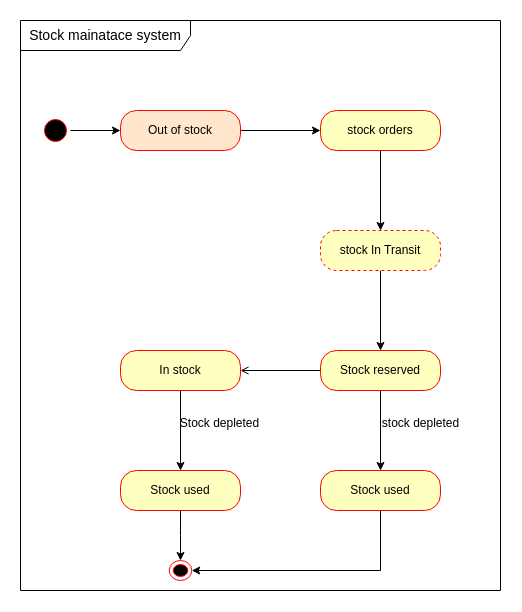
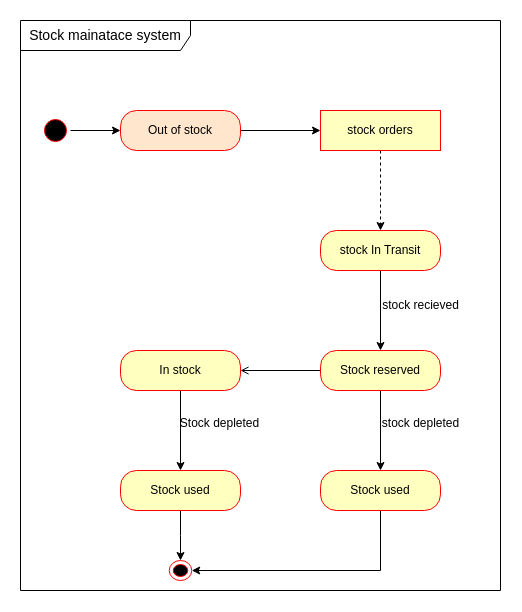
node "stock orders": shape rounded rectangle -> rectangle
edge "stock orders" -> "stock In Transit": style solid -> dashed
node "stock In Transit": style dashed -> solid
node "stock recieved": added
